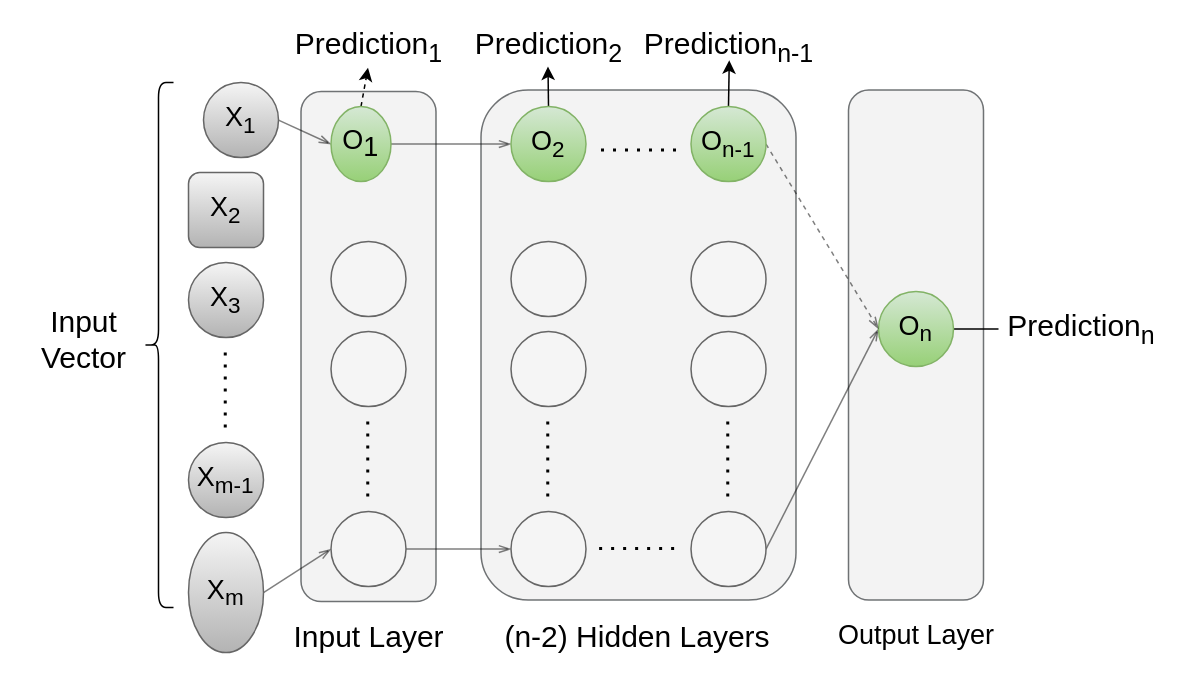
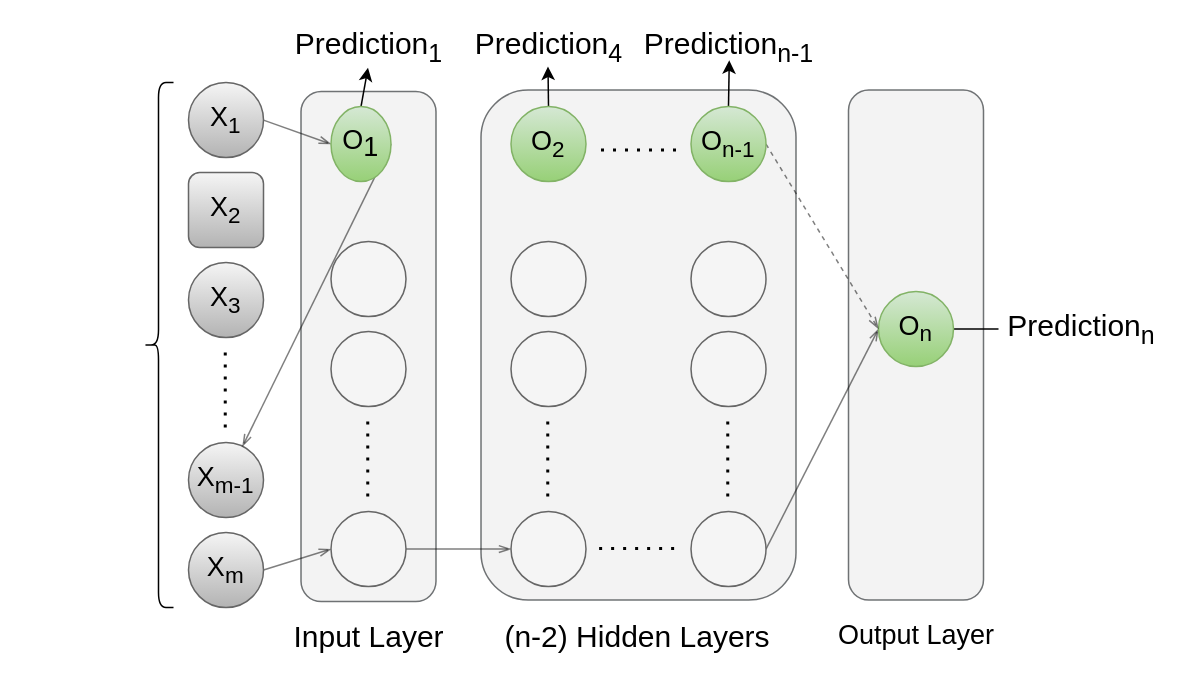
node "Prediction2": label "Prediction2" -> "Prediction4"
edge "O1" -> "Prediction1": style dashed -> solid
node "X1": moved (241, 120) -> (226, 120)
edge "O1" -> "O2": now "O1" -> "Xm-1"
node "Input Vector": removed
node "Xm": size 75x120 -> 75x75
